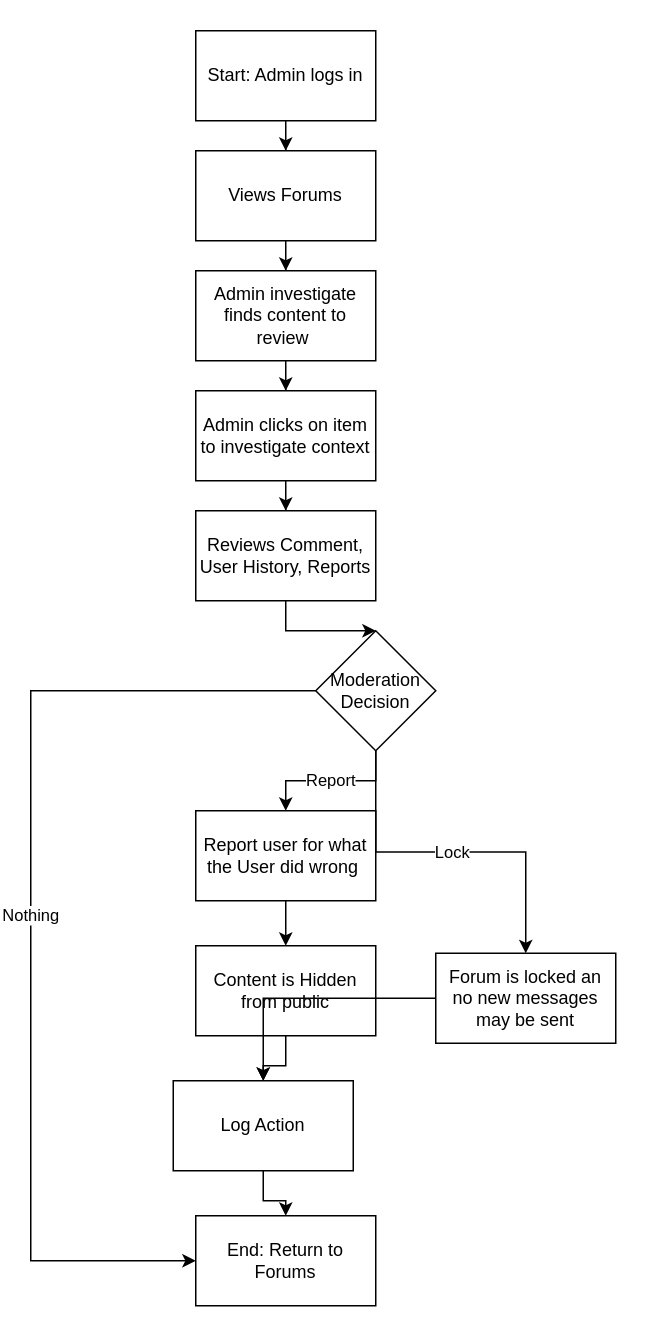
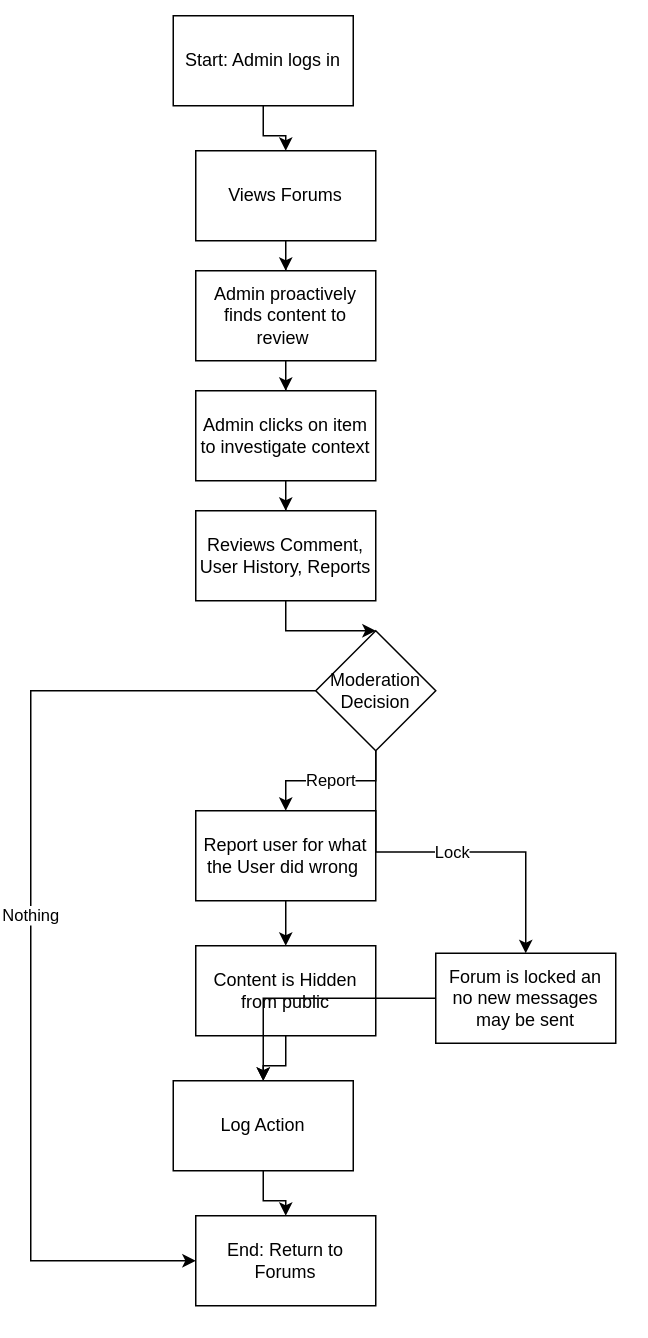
node "Start: Admin logs in": moved (286, 76) -> (263, 61)
node "Admin investigate finds content to review": label "Admin investigate finds content to review" -> "Admin proactively finds content to review"
